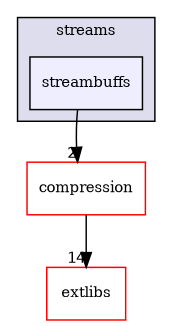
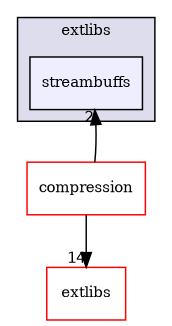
cluster "streams": label "streams" -> "extlibs"
edge "streambuffs" -> "compression": reversed
